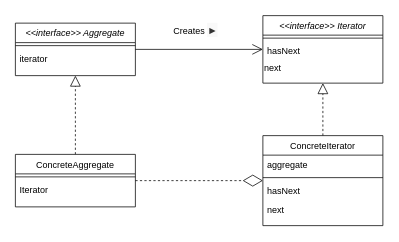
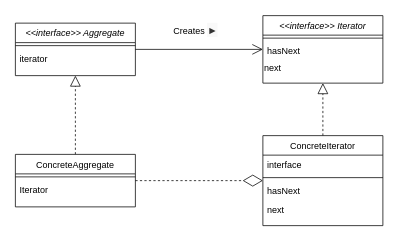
node "aggregate": label "aggregate" -> "interface"
